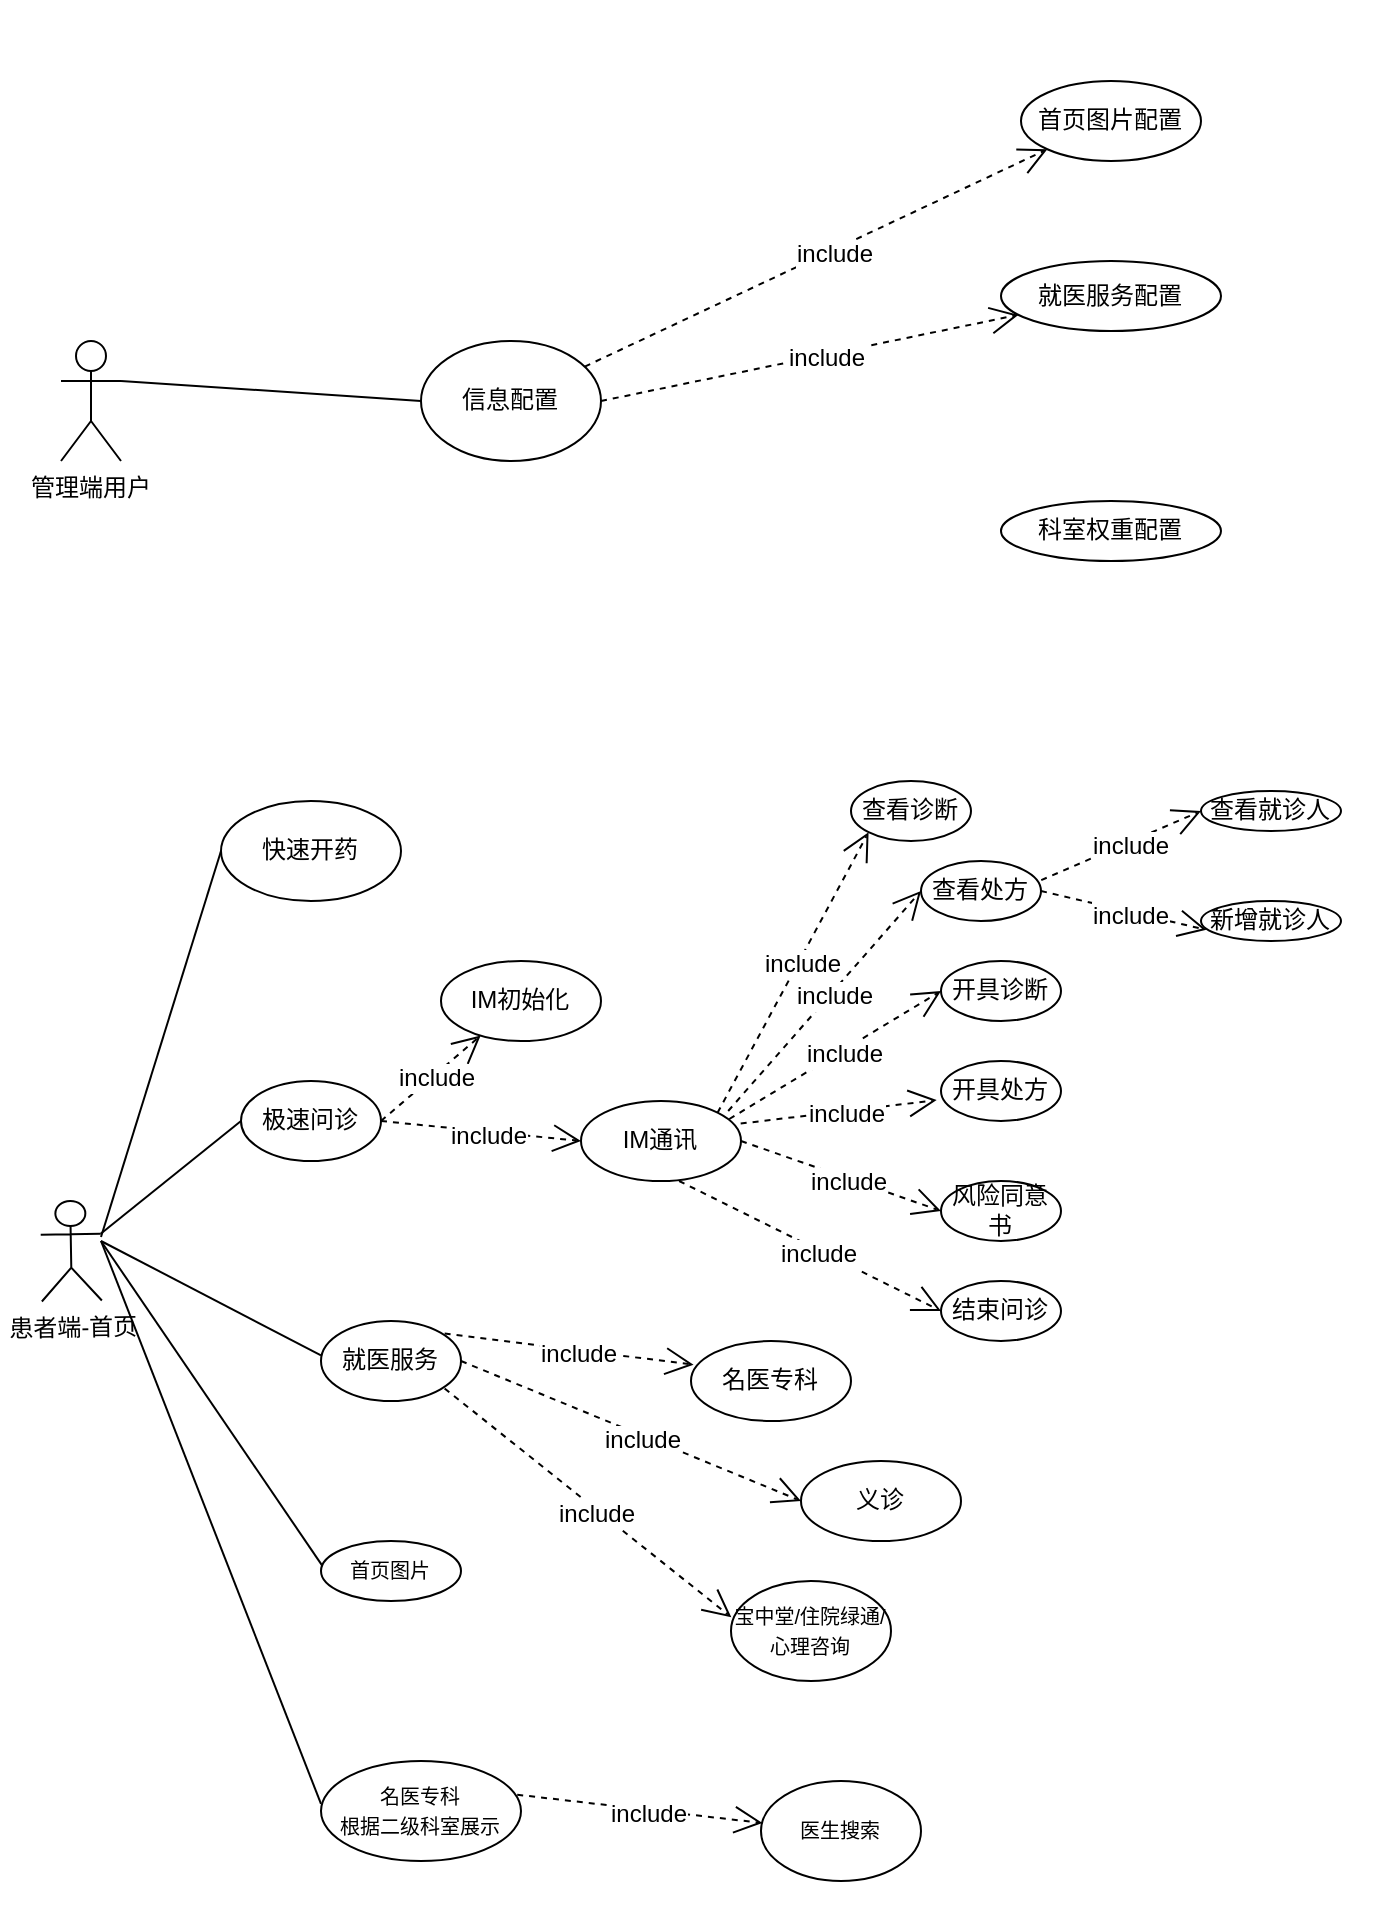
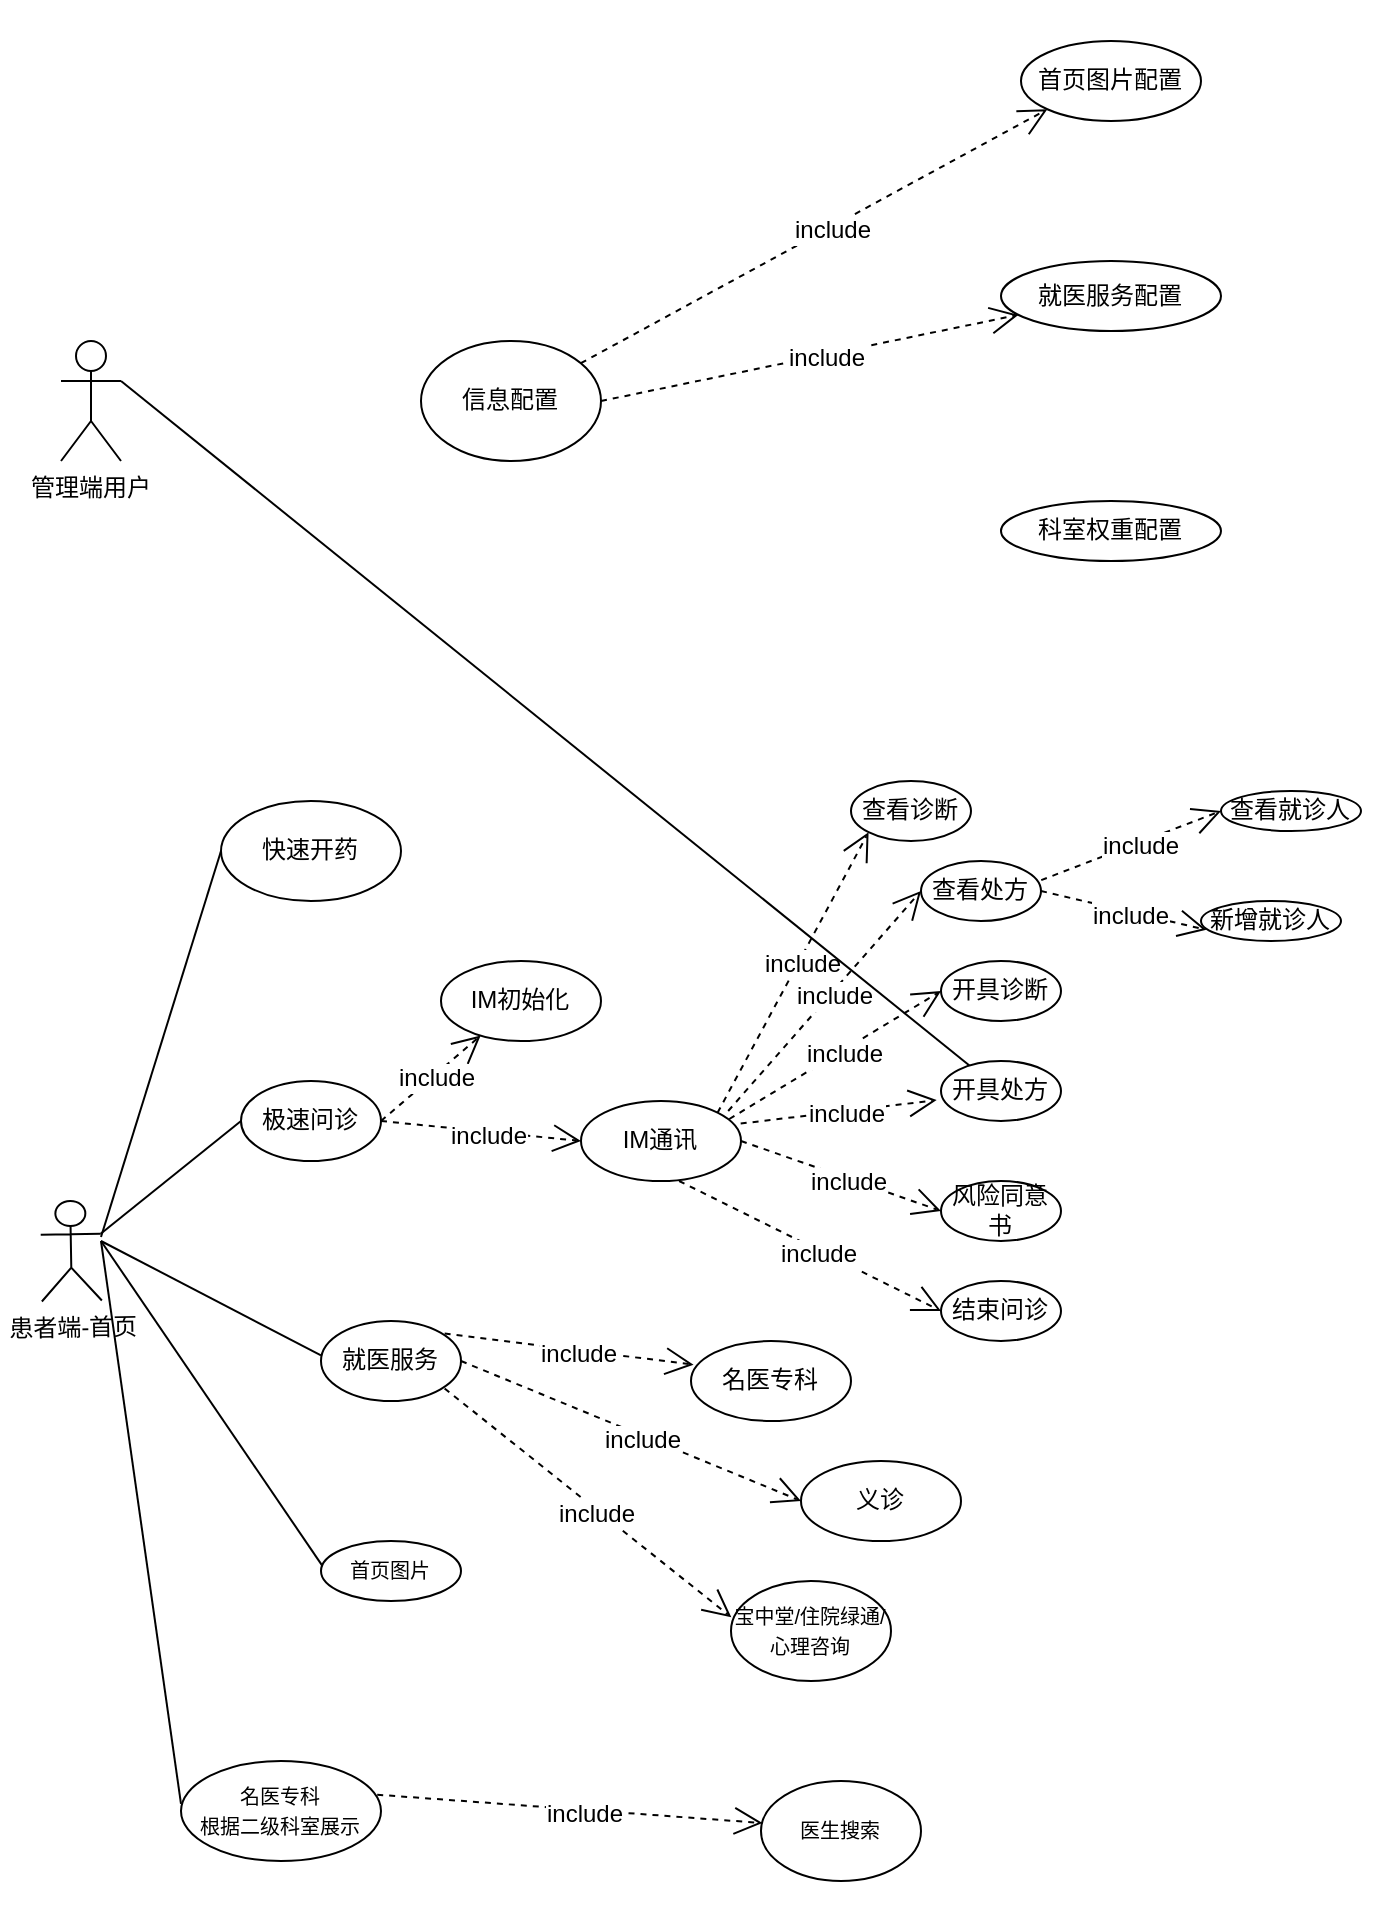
node "首页图片配置": moved (1111, 121) -> (1111, 81)
edge "管理端用户" -- "信息配置": now "管理端用户" -- "开具处方"
node "查看就诊人": moved (1271, 811) -> (1291, 811)
node "名医专科 根据二级科室展示": moved (421, 1811) -> (281, 1811)
